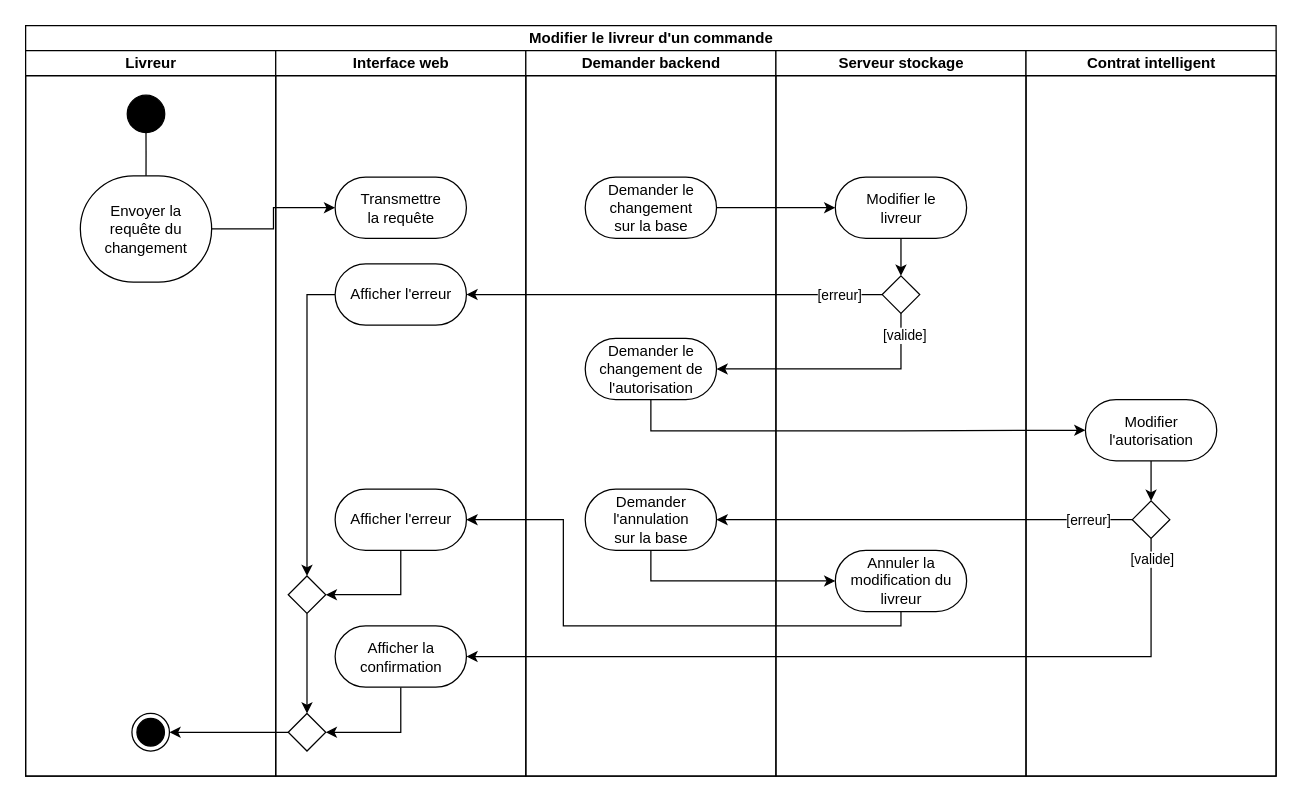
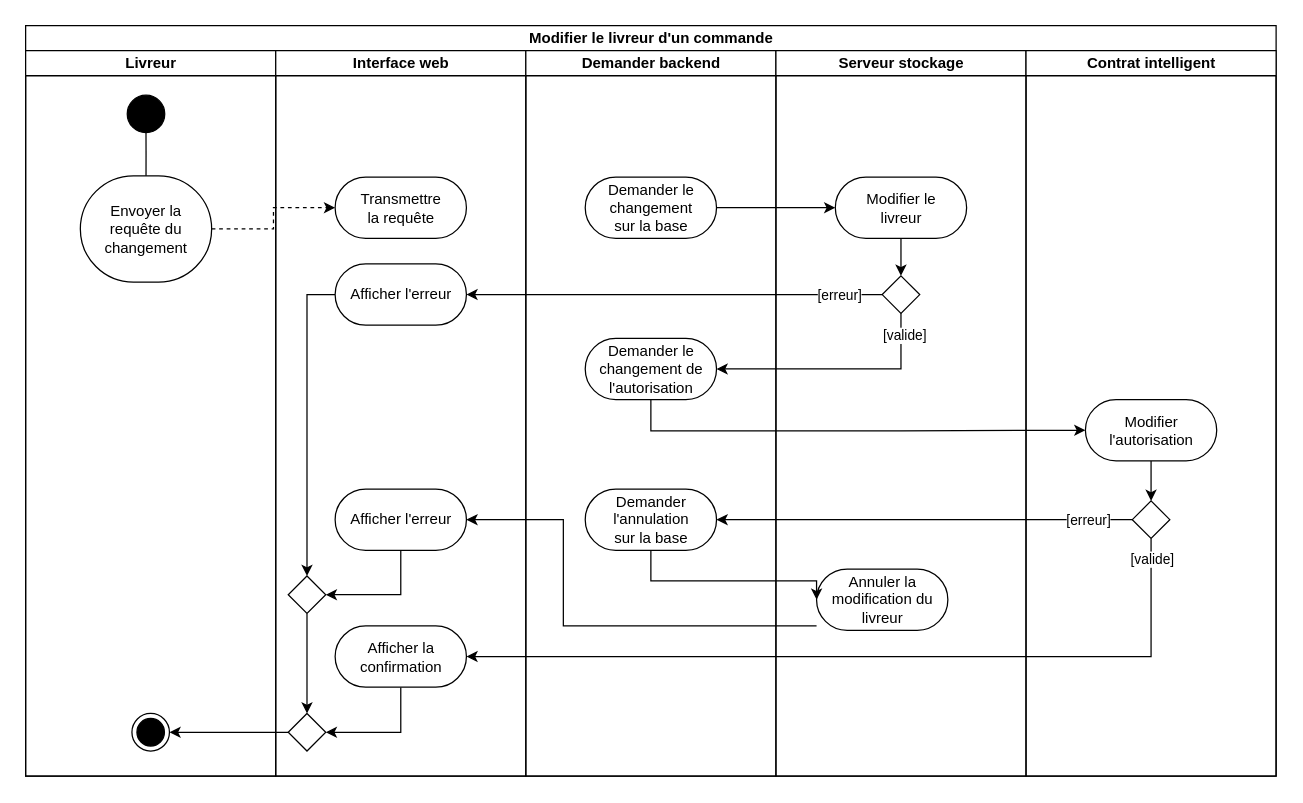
edge "Envoyer la requête du changement" -> "Transmettre la requête": style solid -> dashed
node "Annuler la modification du livreur": moved (901, 581) -> (882, 599)
